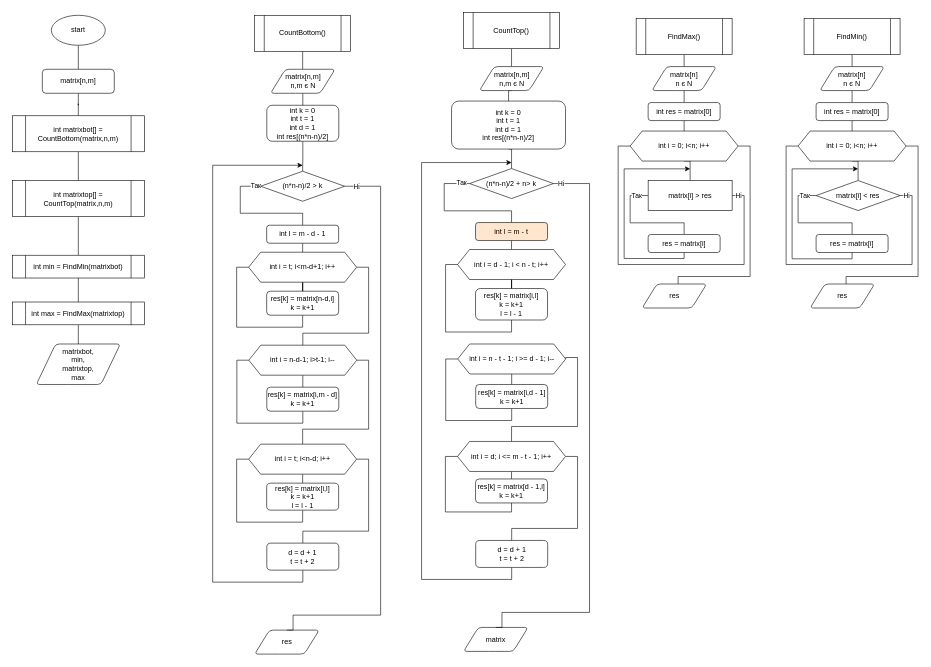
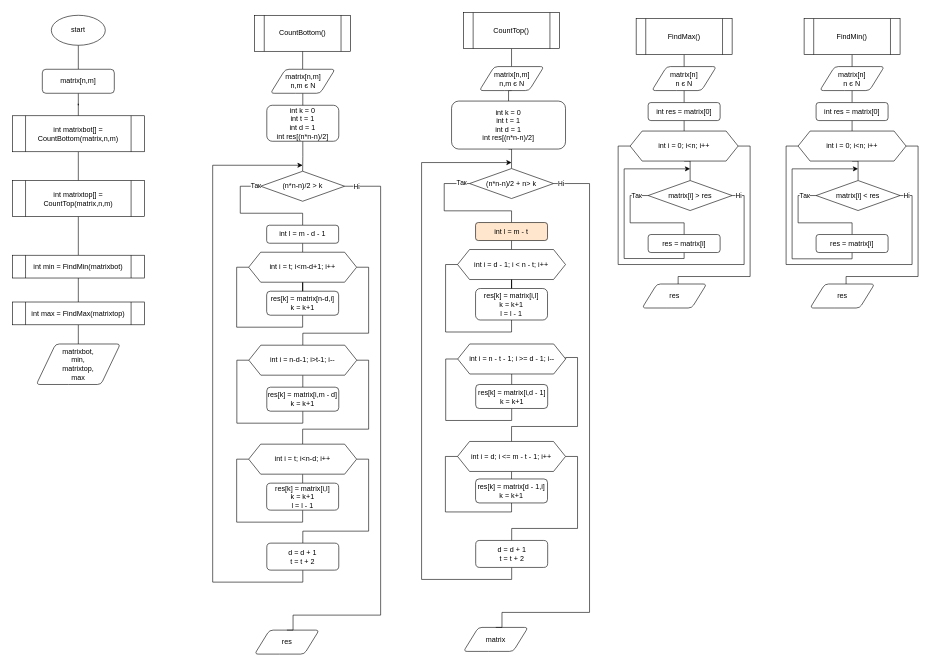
node "matrix[i] > res": shape rectangle -> diamond
